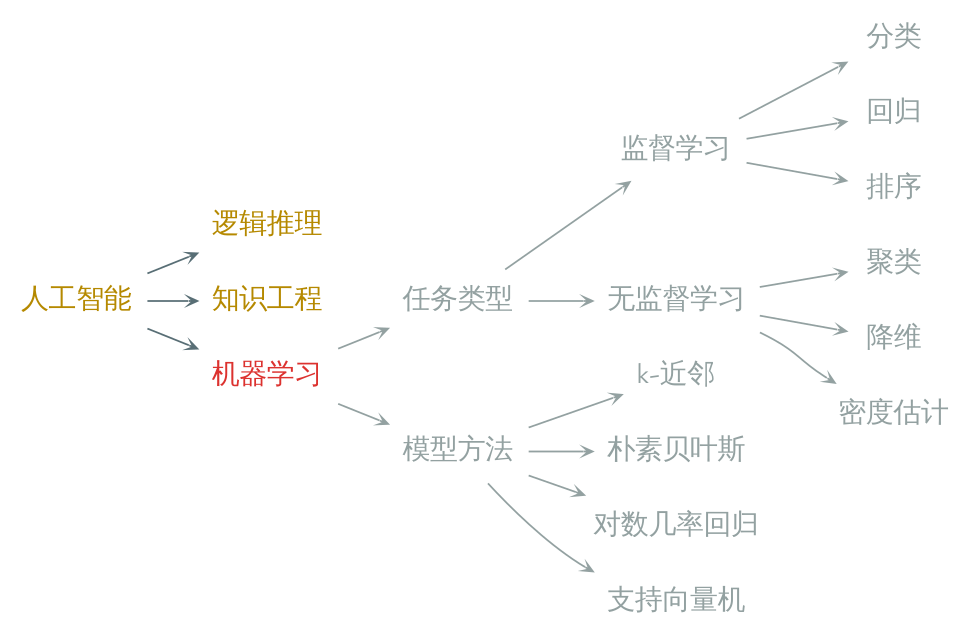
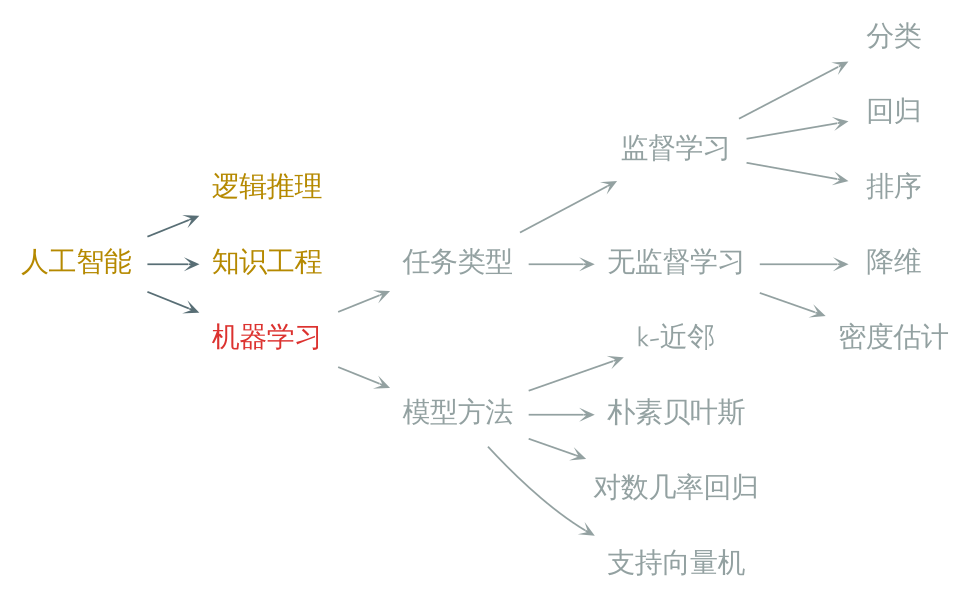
node "聚类": removed
